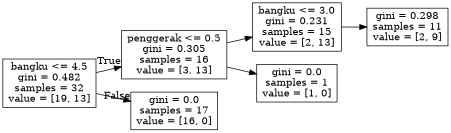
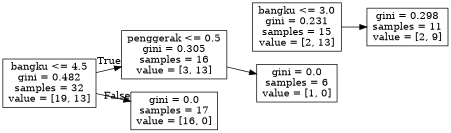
edge "penggerak <= 0.5 gini = 0.305 samples = 16 value = [3, 13]" -> "bangku <= 3.0 gini = 0.231 samples = 15 value = [2, 13]": removed
node "gini = 0.0 samples = 1 value = [1, 0]": label "gini = 0.0 samples = 1 value = [1, 0]" -> "gini = 0.0 samples = 6 value = [1, 0]"
